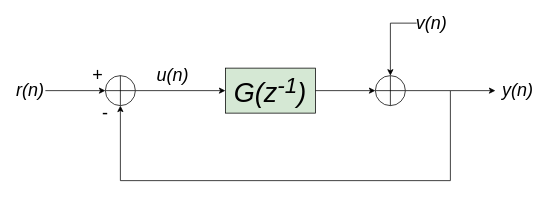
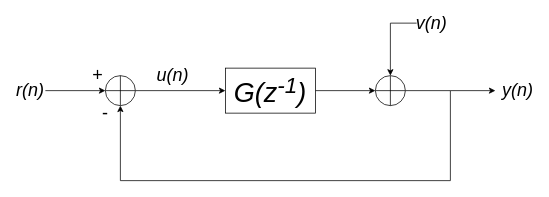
node "G(z-1)": fillcolor #d5e8d4 -> #ffffff
